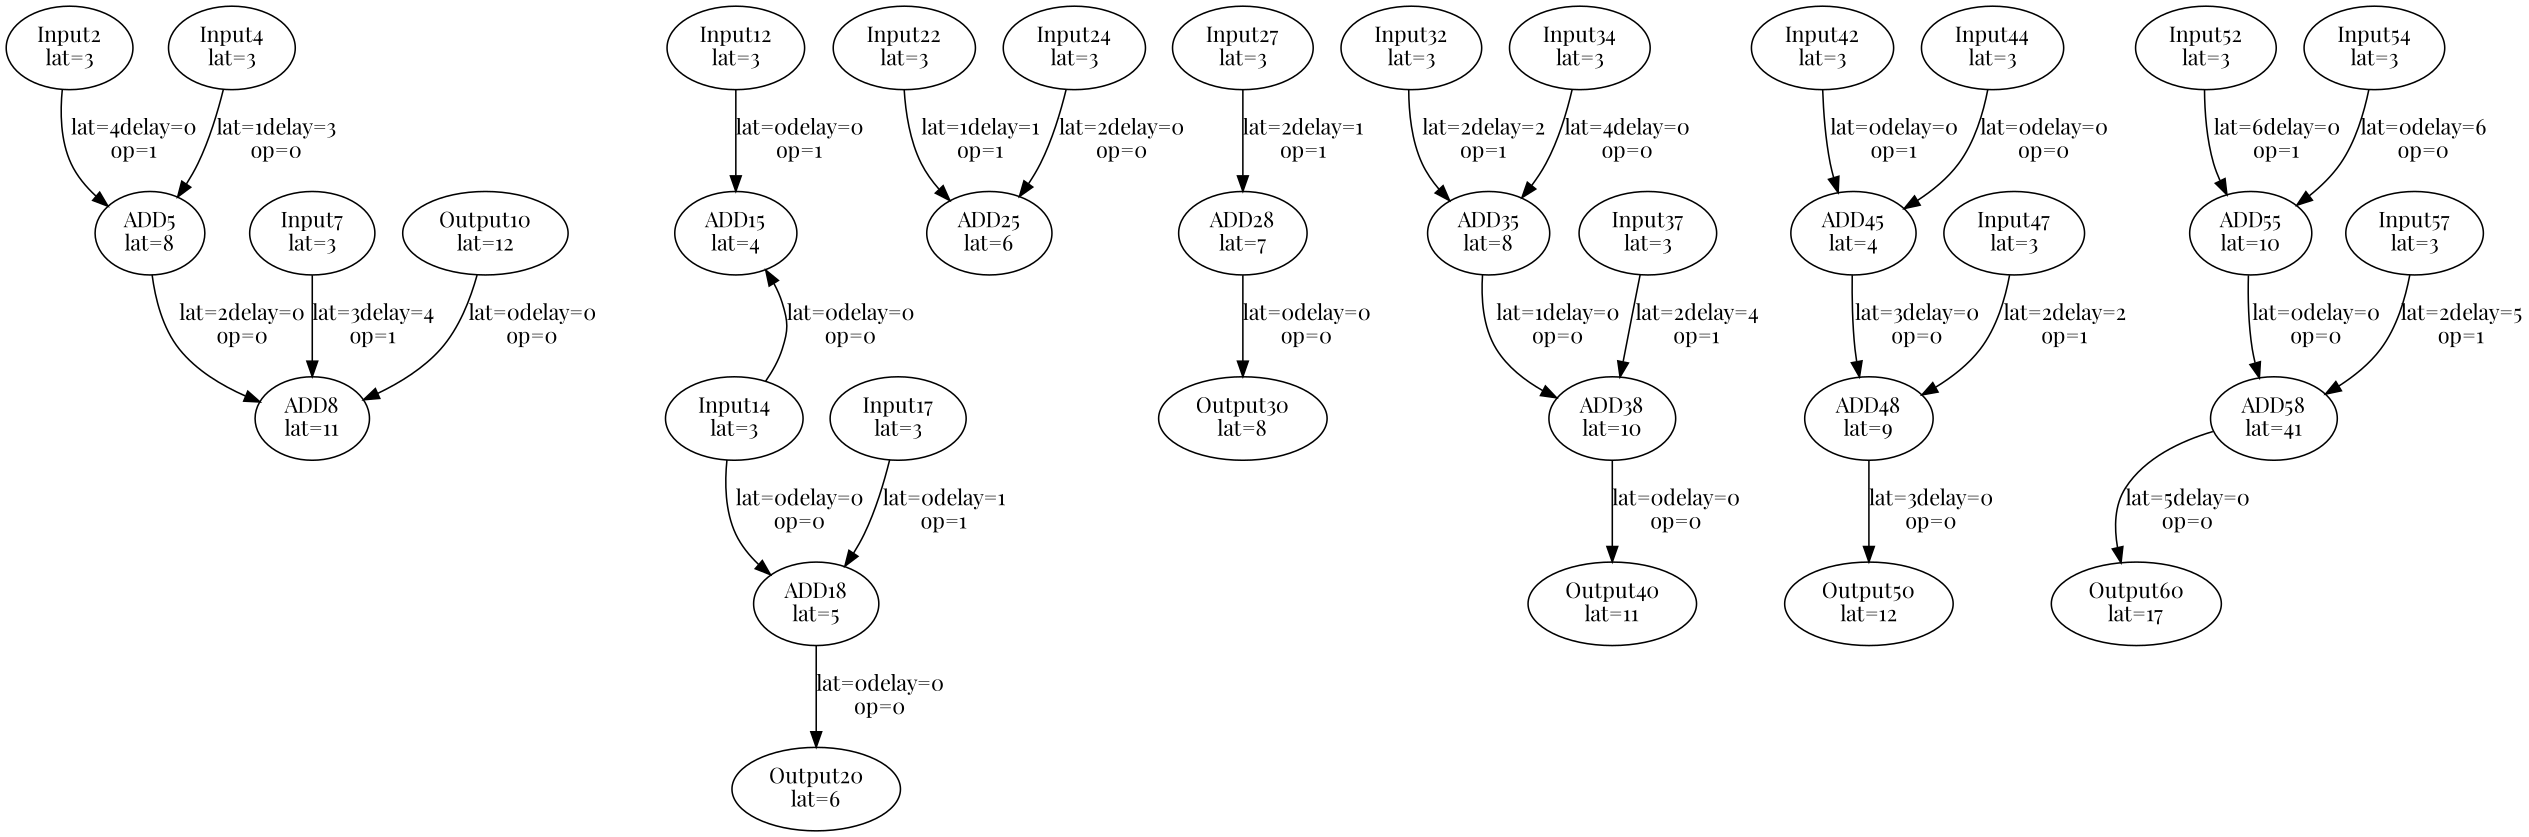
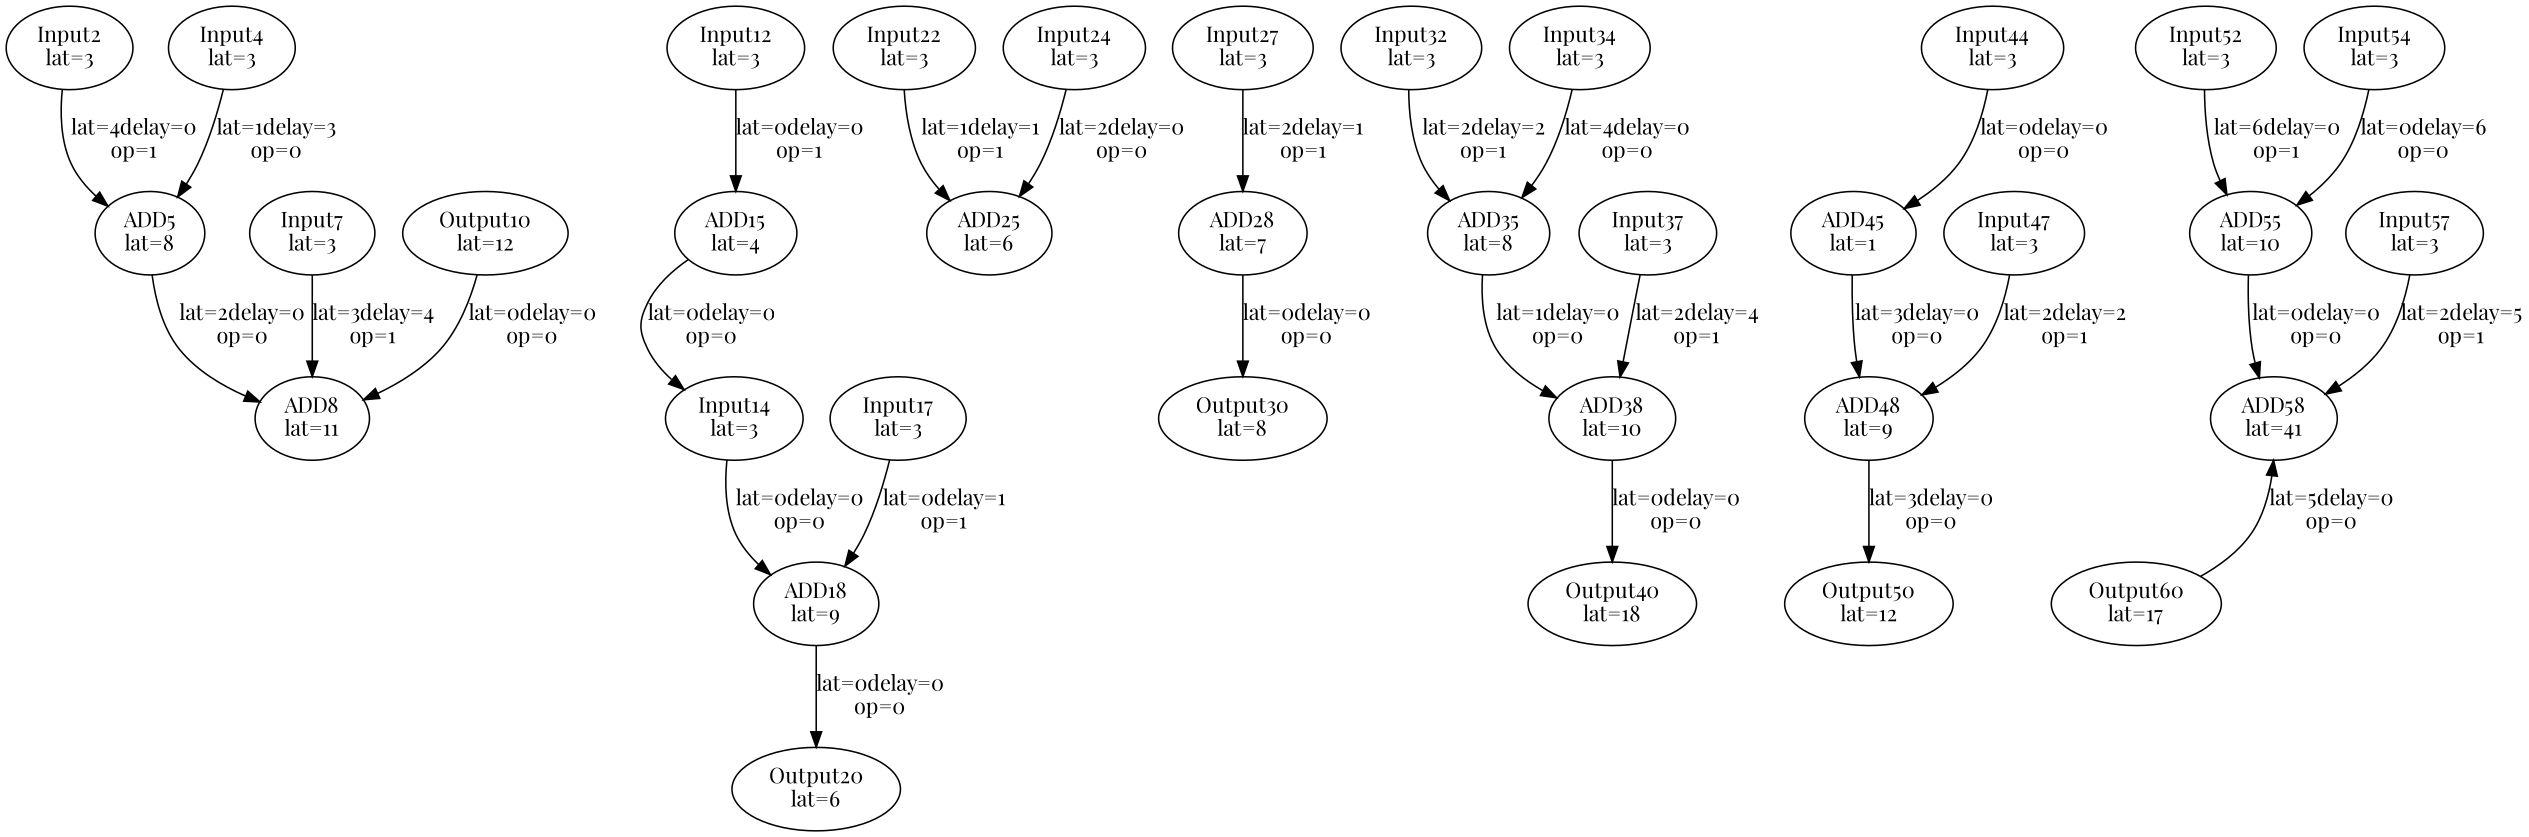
node "Input42 lat=3": removed
node "ADD45 lat=4": label "ADD45 lat=4" -> "ADD45 lat=1"
edge "Input14 lat=3" -> "ADD15 lat=4": reversed
edge "ADD58 lat=41" -> "Output60 lat=17": reversed
node "ADD18 lat=5": label "ADD18 lat=5" -> "ADD18 lat=9"
node "Output40 lat=11": label "Output40 lat=11" -> "Output40 lat=18"
